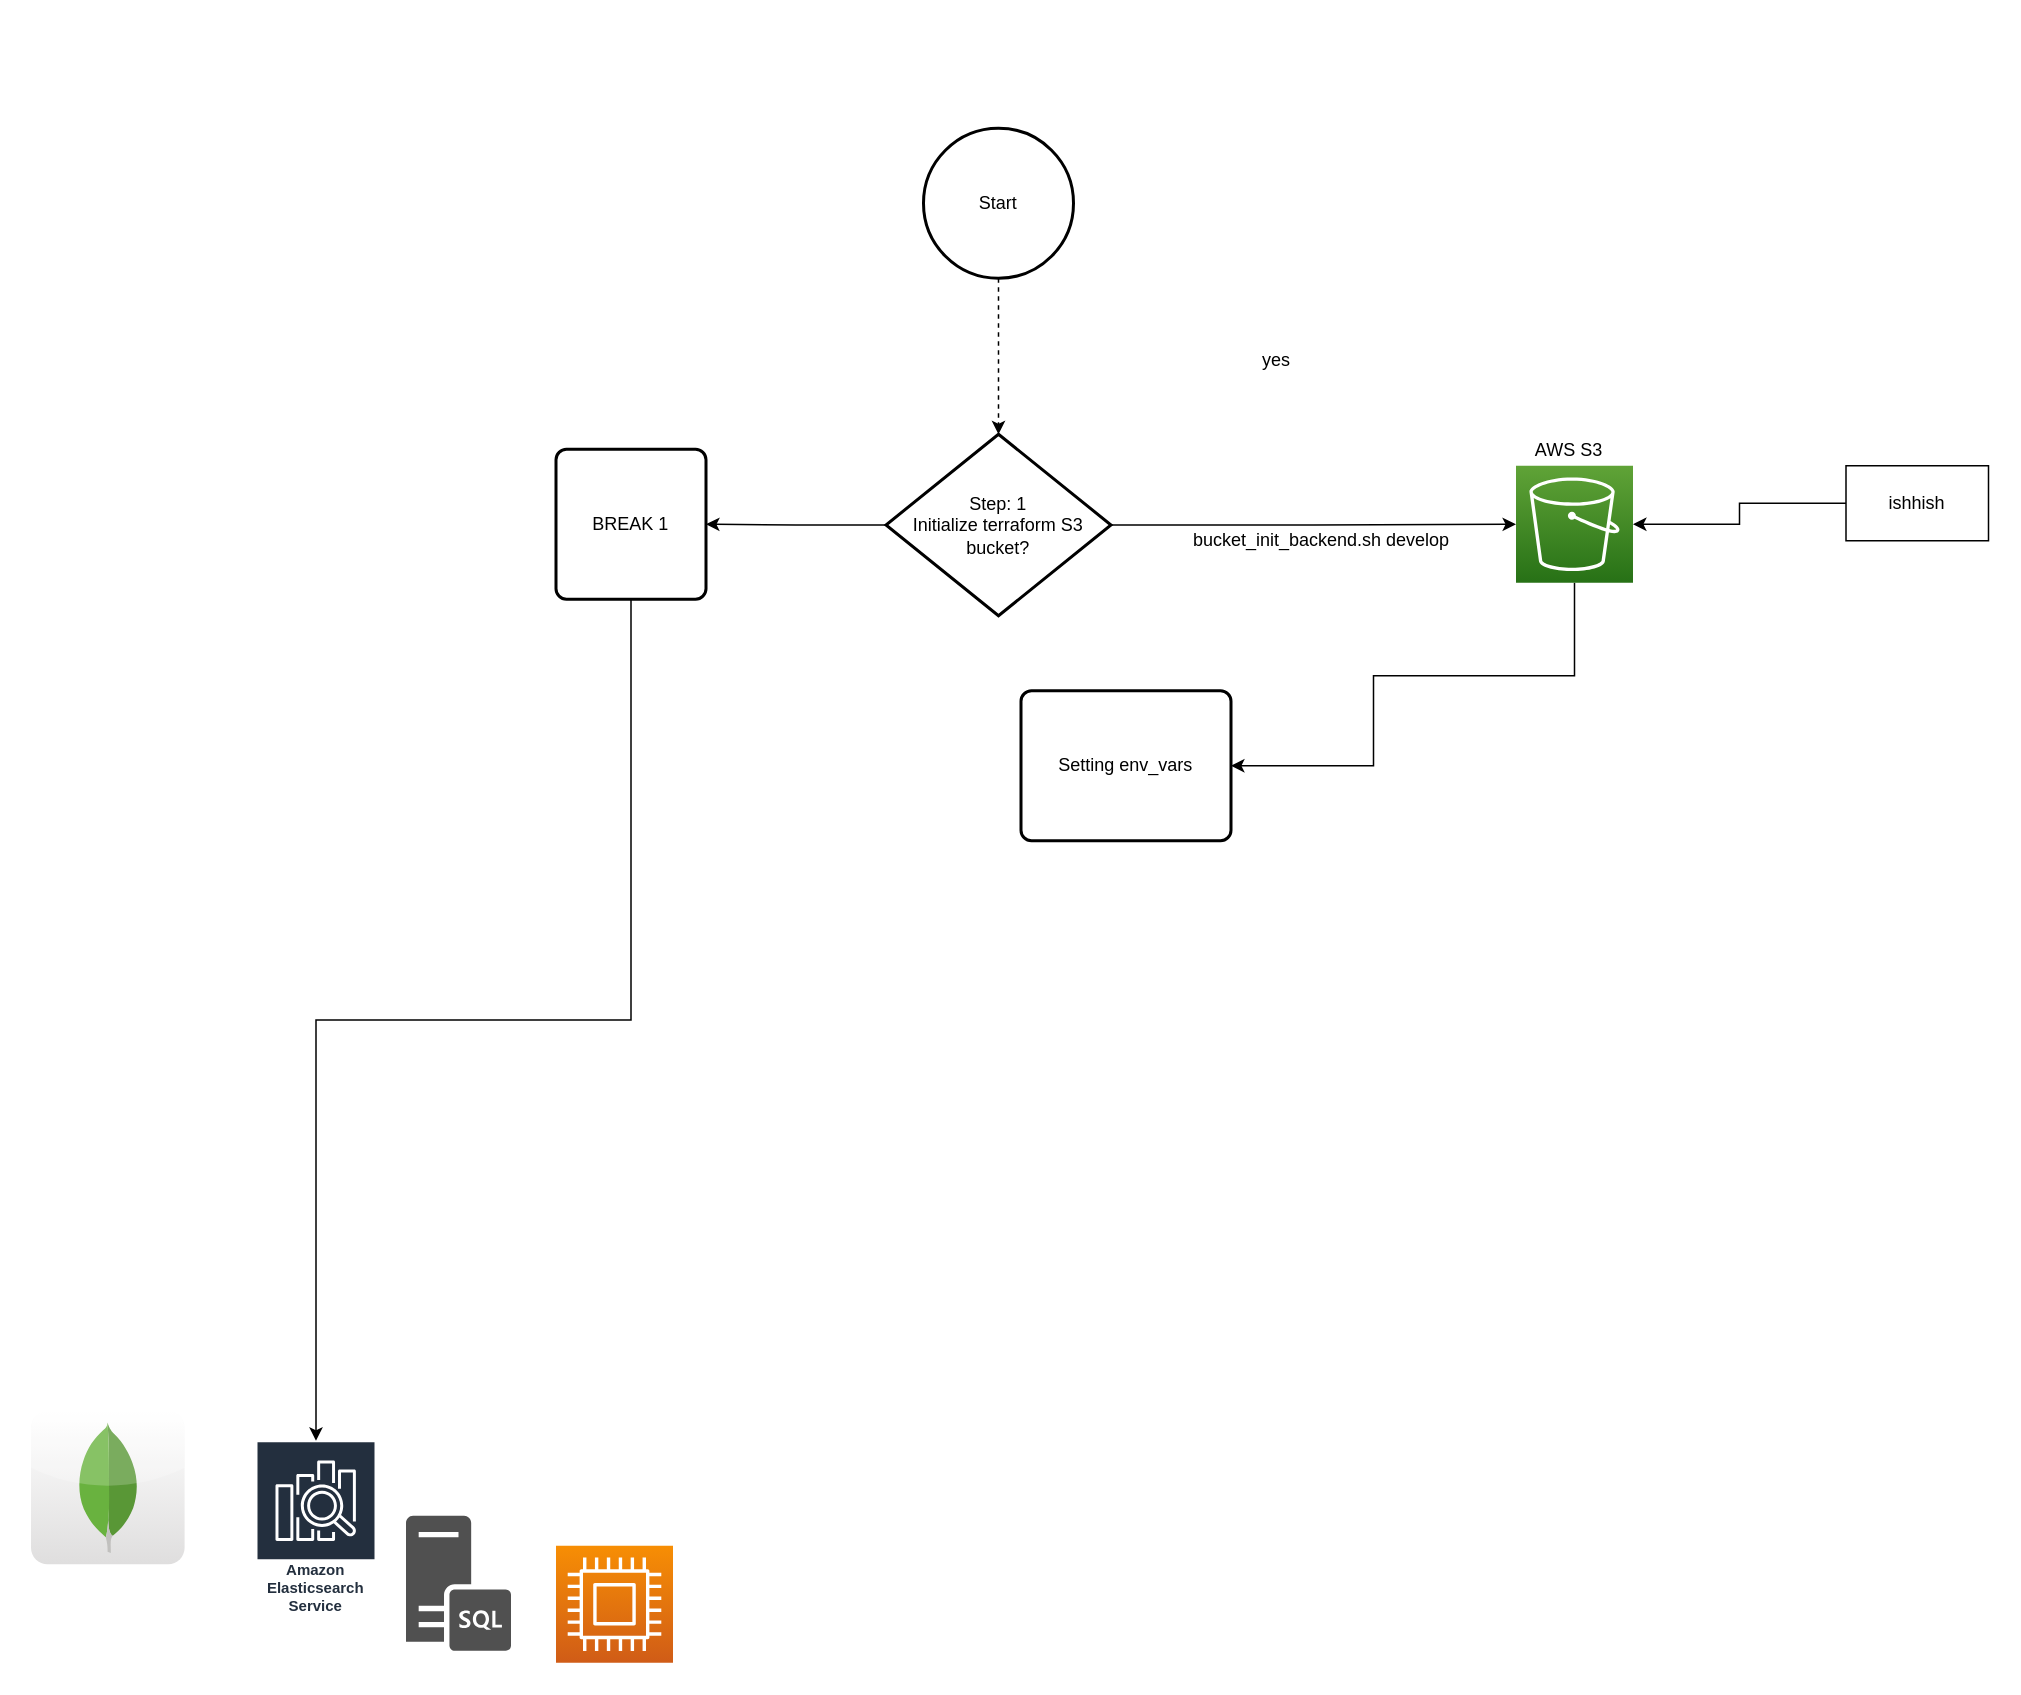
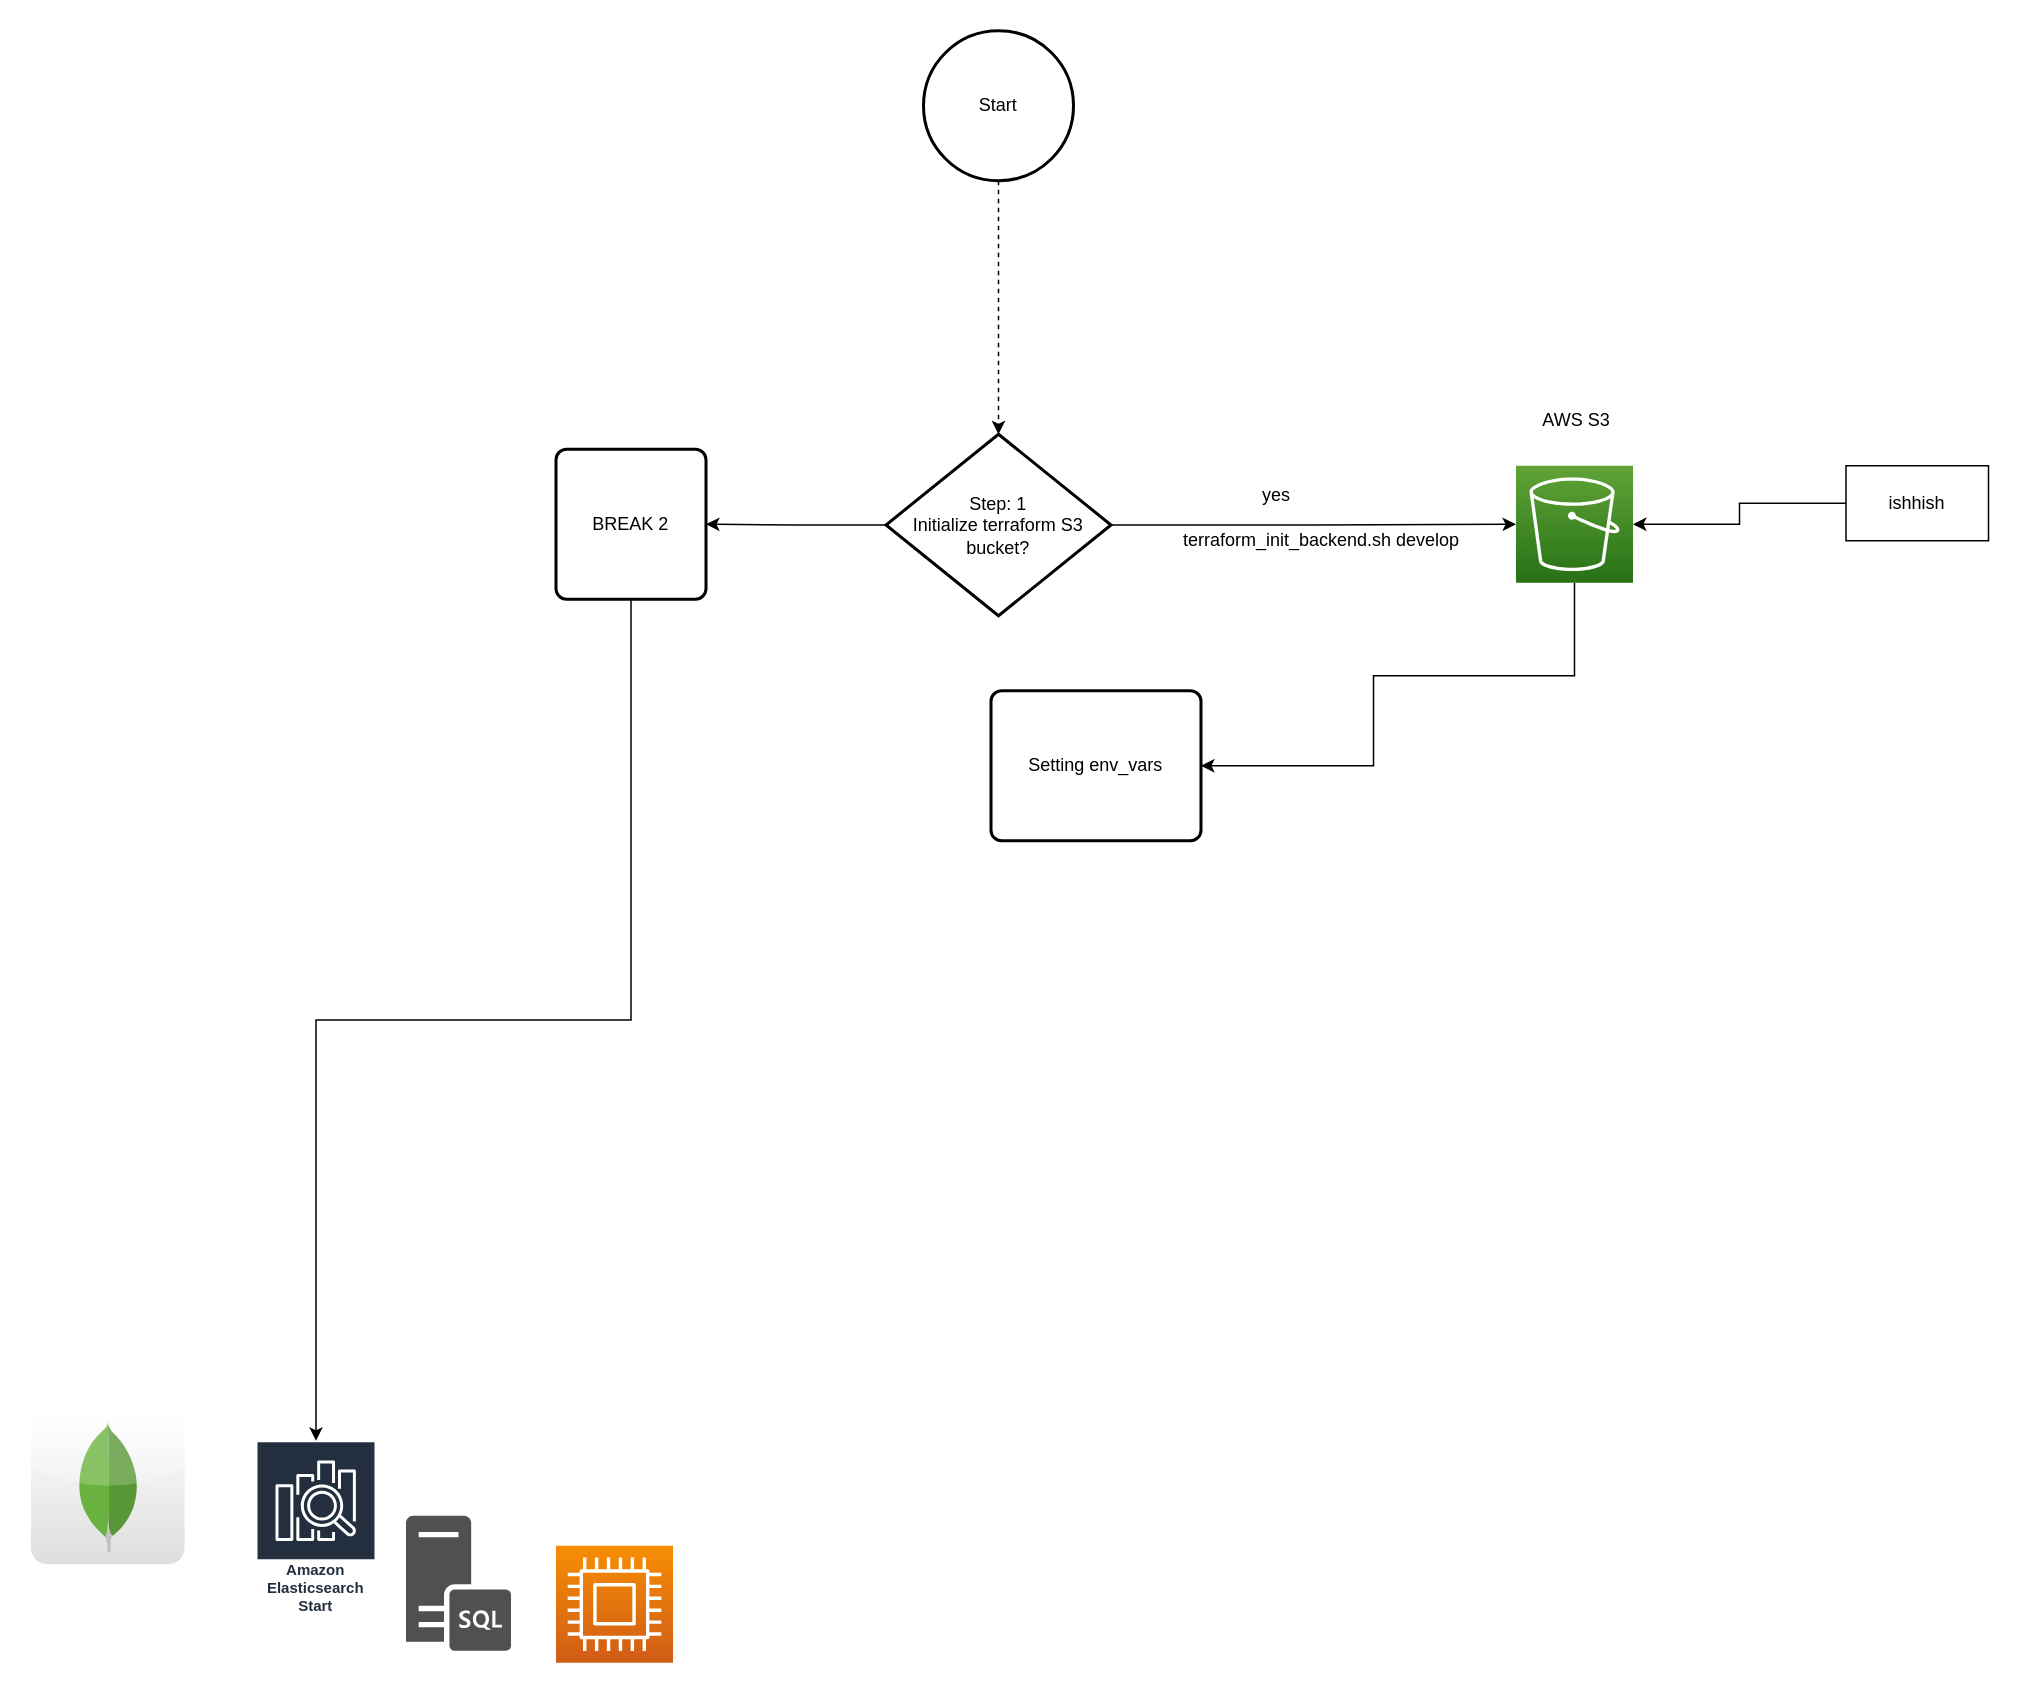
node "Start": moved (998, 203) -> (998, 106)
node "yes": moved (1276, 361) -> (1276, 496)
node "AWS S3": moved (1568, 451) -> (1576, 421)
node "BREAK 1": label "BREAK 1" -> "BREAK 2"
node "bucket_init_backend.sh develop": label "bucket_init_backend.sh develop" -> "terraform_init_backend.sh develop"
node "Setting env_vars": moved (1126, 766) -> (1096, 766)
node "Amazon Elasticsearch Service": label "Amazon Elasticsearch Service" -> "Amazon Elasticsearch Start"
